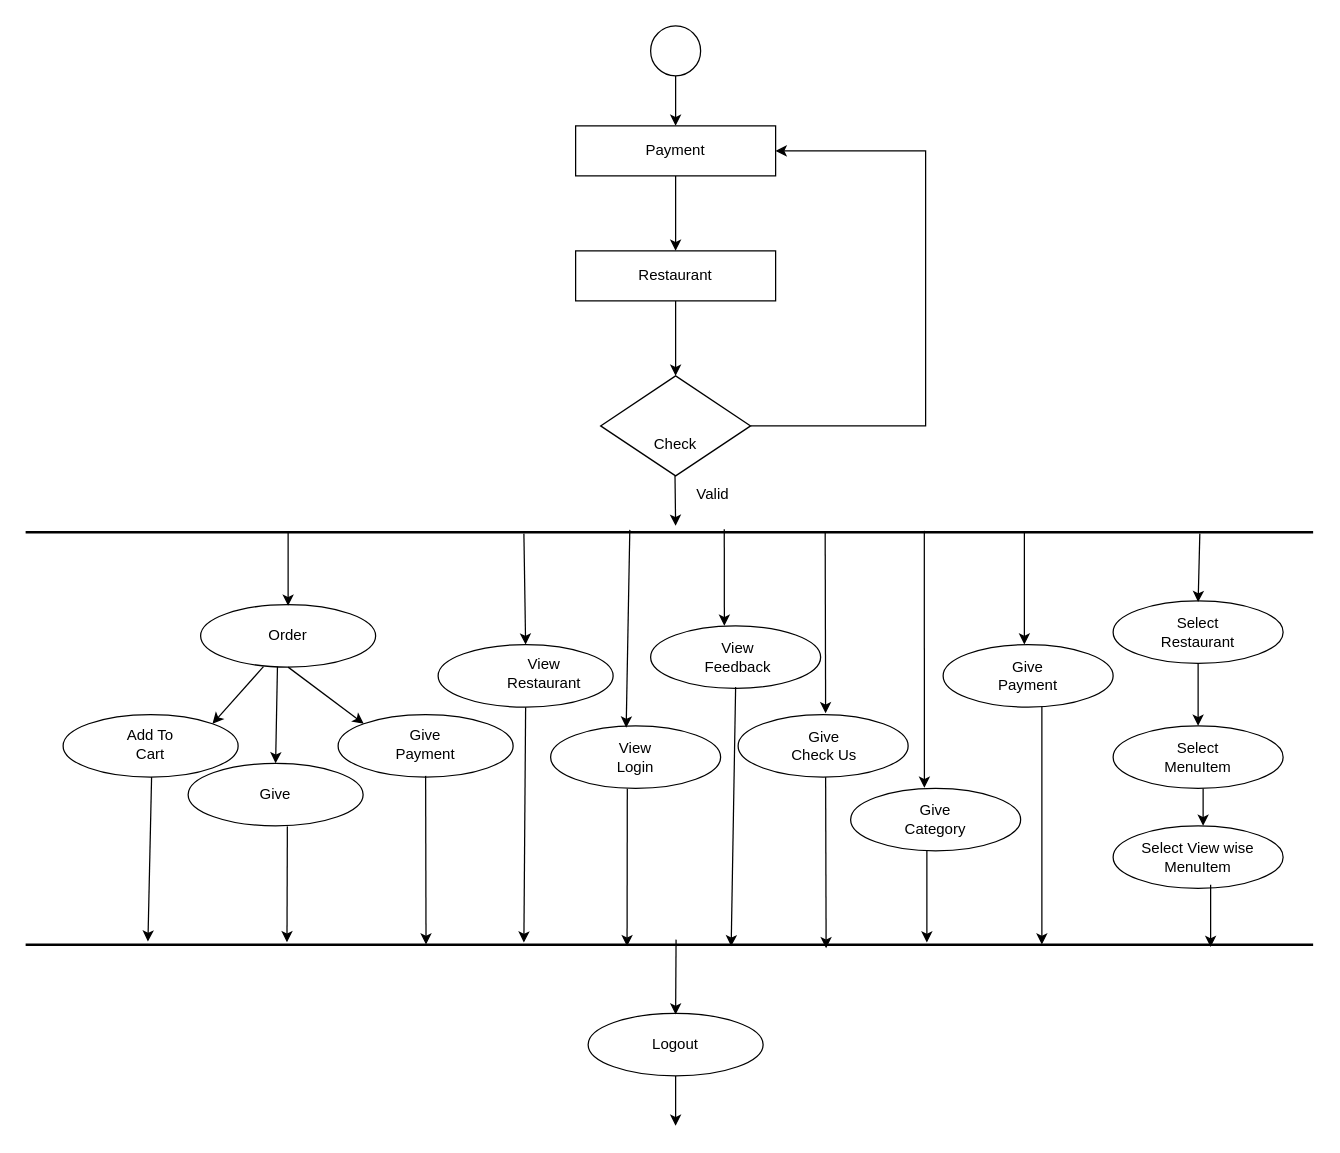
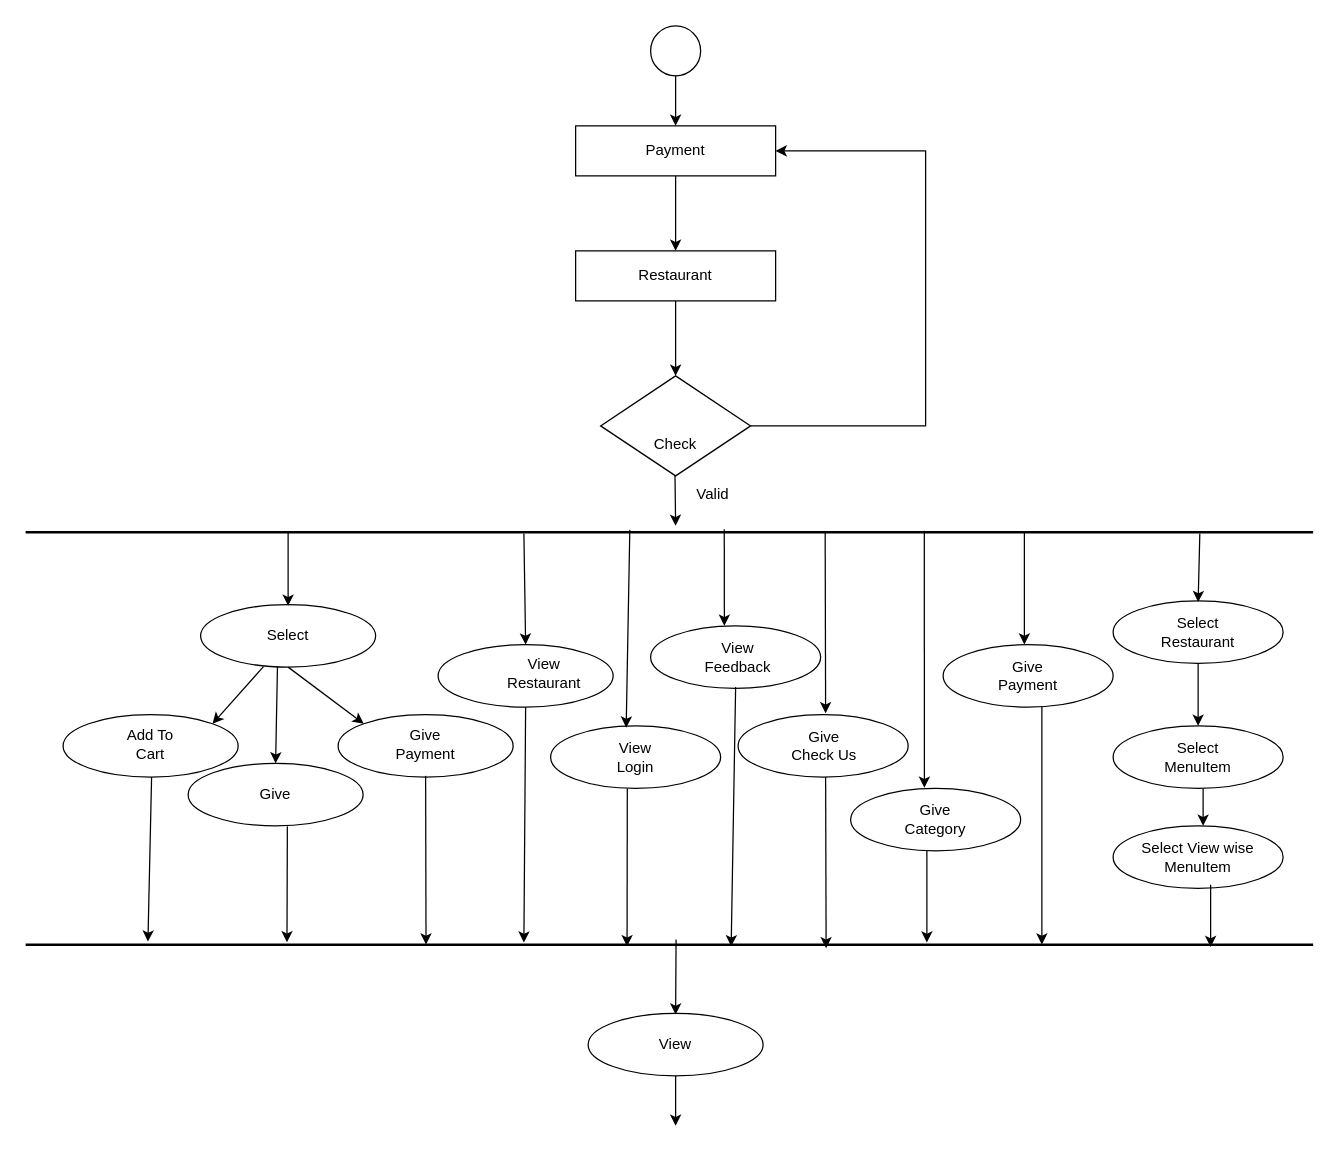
node "Order": label "Order" -> "Select"
node "Logout": label "Logout" -> "View"
